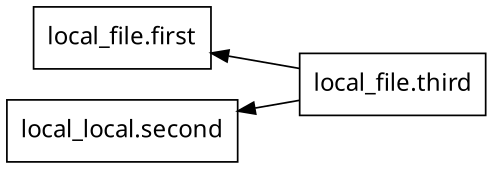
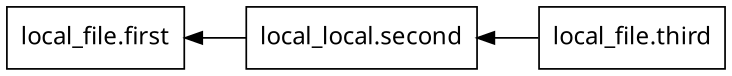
edge "local_file.third" -> "local_file.first": now "local_local.second" -> "local_file.first"
